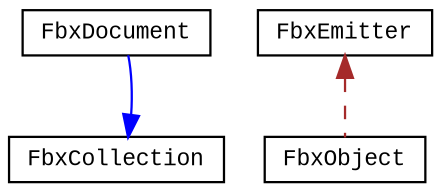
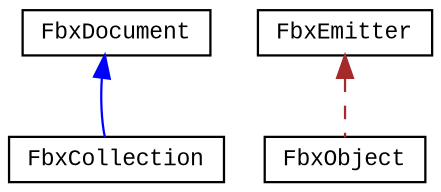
edge "FbxDocument" -> "FbxCollection": reversed
